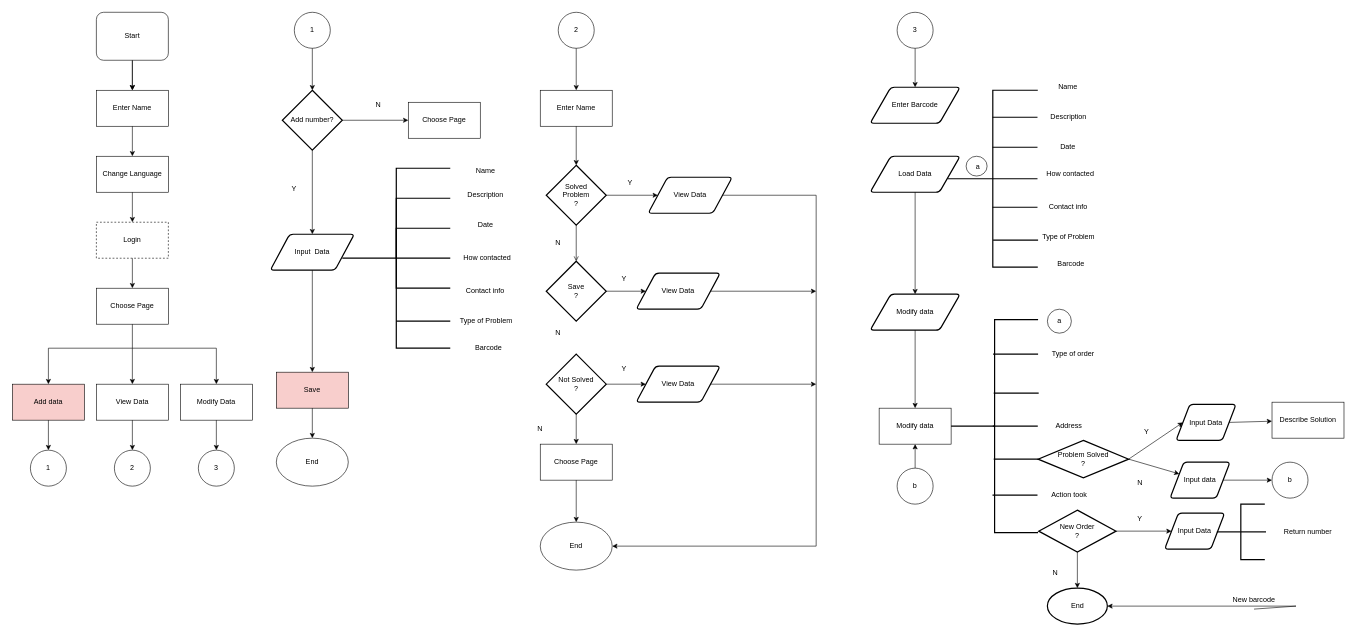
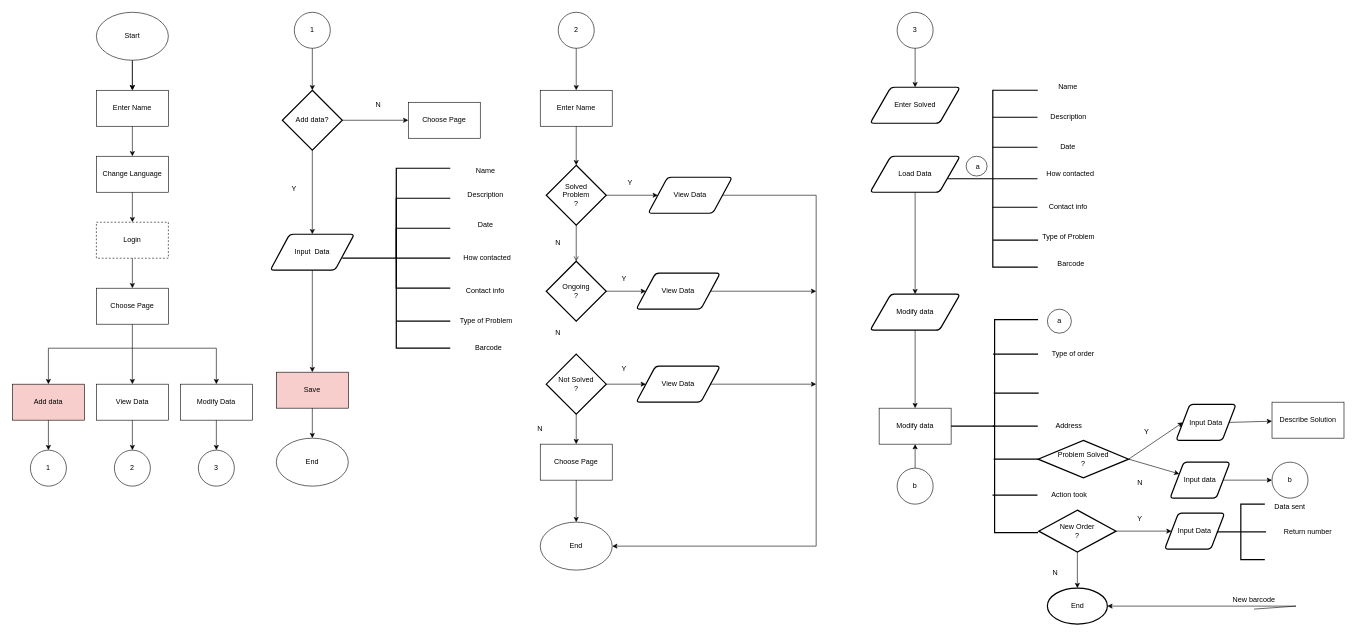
node "Start": shape rounded rectangle -> ellipse
node "Enter Barcode": label "Enter Barcode" -> "Enter Solved"
node "Add number?": label "Add number?" -> "Add data?"
node "Save ?": label "Save ?" -> "Ongoing ?"
node "Data sent": added
